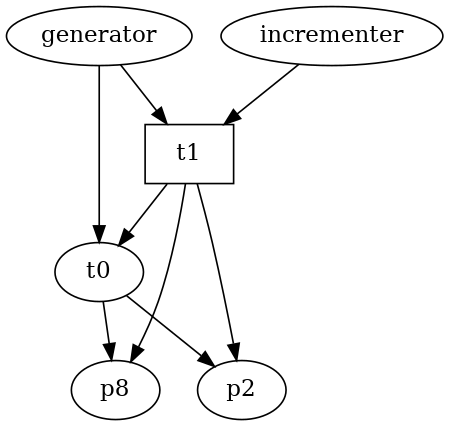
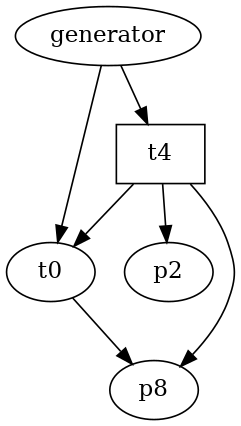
node "incrementer": removed
node "t1": label "t1" -> "t4"
edge "t0" -> "p2": removed
